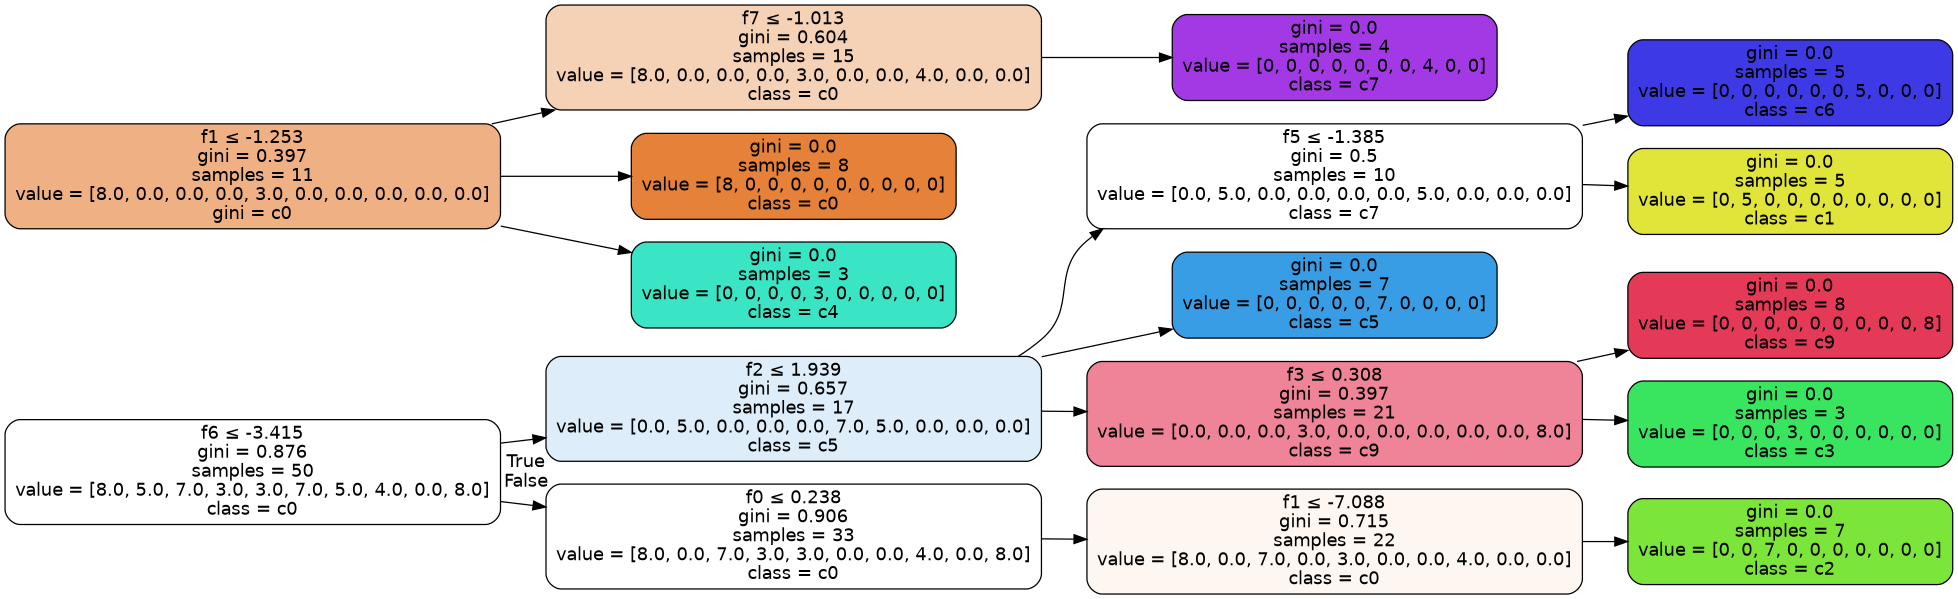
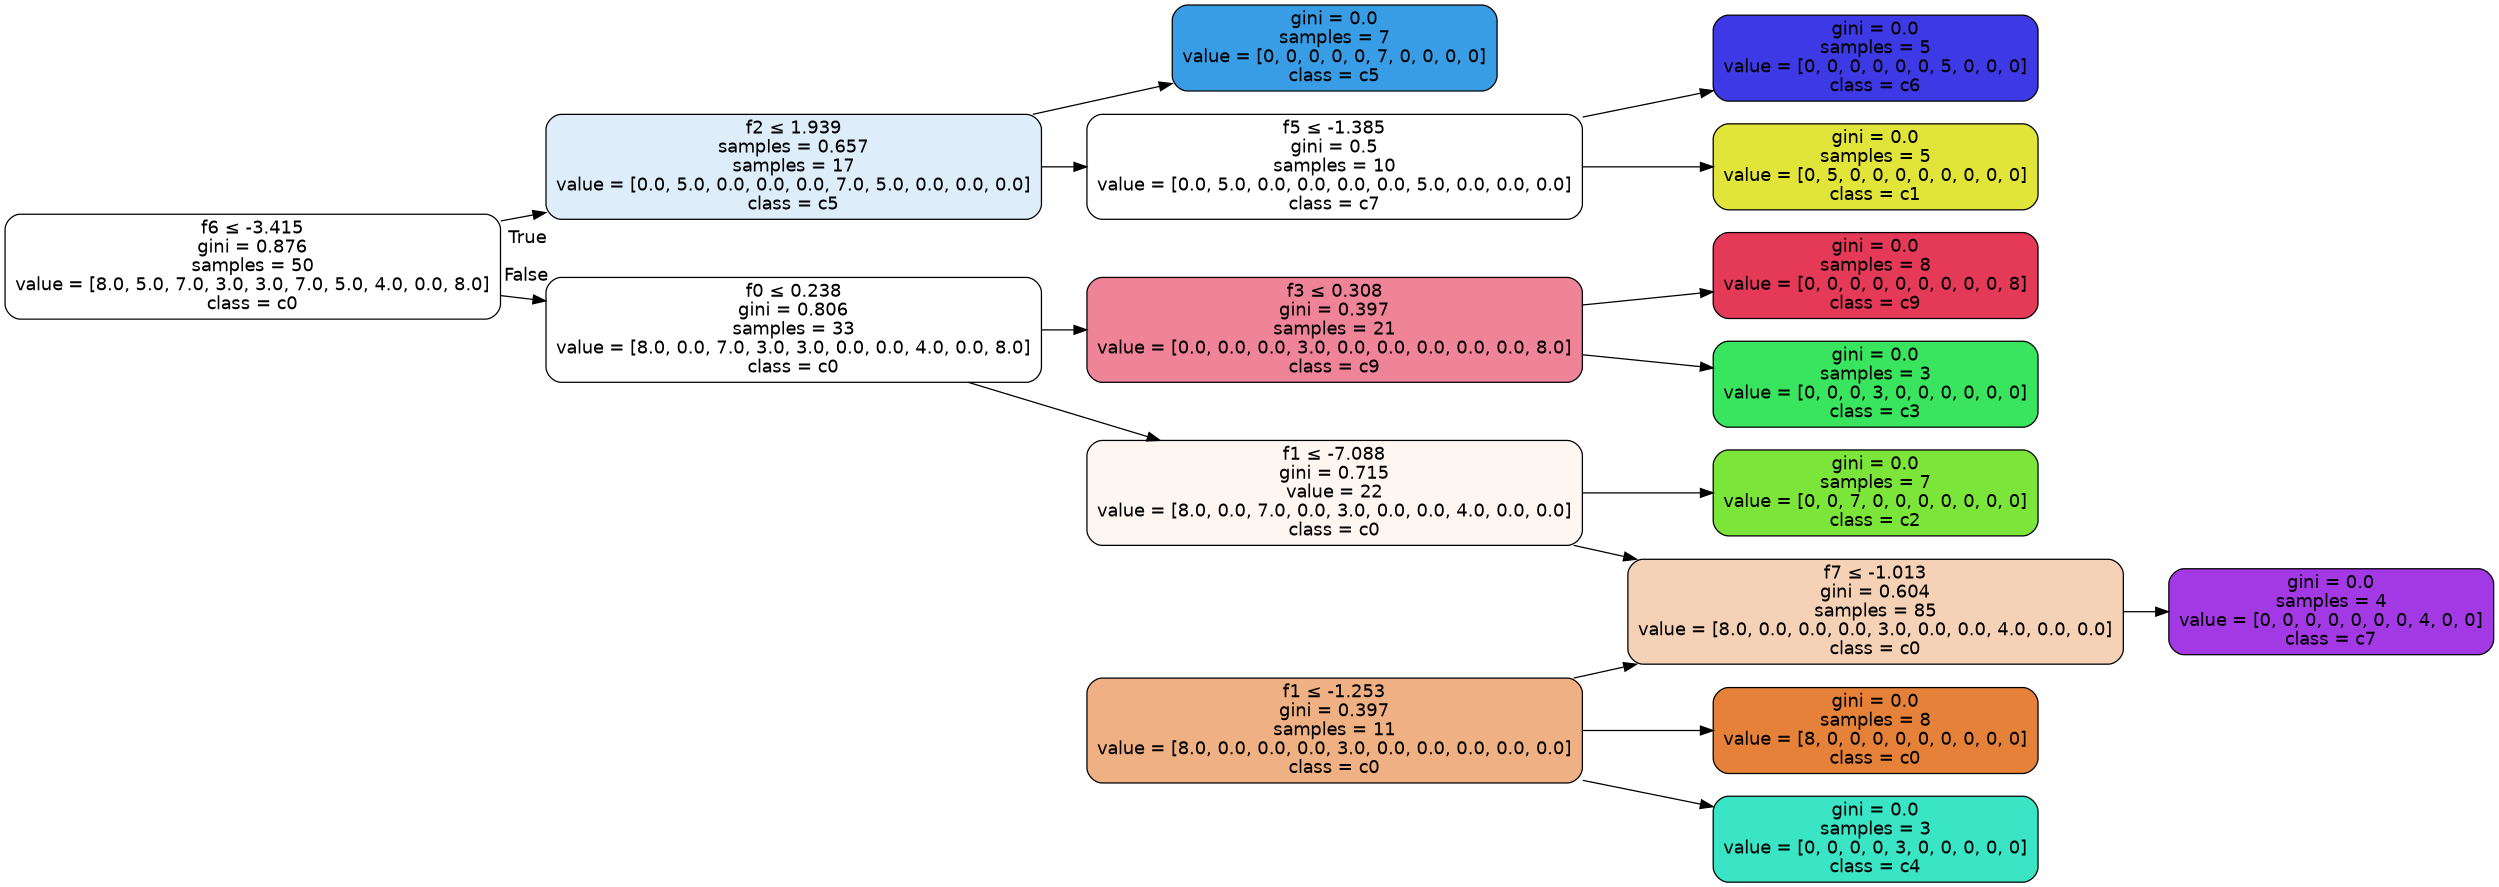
node "f7 ≤ -1.013": text "samples = 15" -> "samples = 85"
node "f1 ≤ -1.253": text "gini = c0" -> "class = c0"
node "f2 ≤ 1.939": text "gini = 0.657" -> "samples = 0.657"
edge "f2 ≤ 1.939" -> "f3 ≤ 0.308": now "f0 ≤ 0.238" -> "f3 ≤ 0.308"
node "f0 ≤ 0.238": text "gini = 0.906" -> "gini = 0.806"
node "f1 ≤ -7.088": text "samples = 22" -> "value = 22"
edge "f1 ≤ -7.088" -> "f7 ≤ -1.013": added
